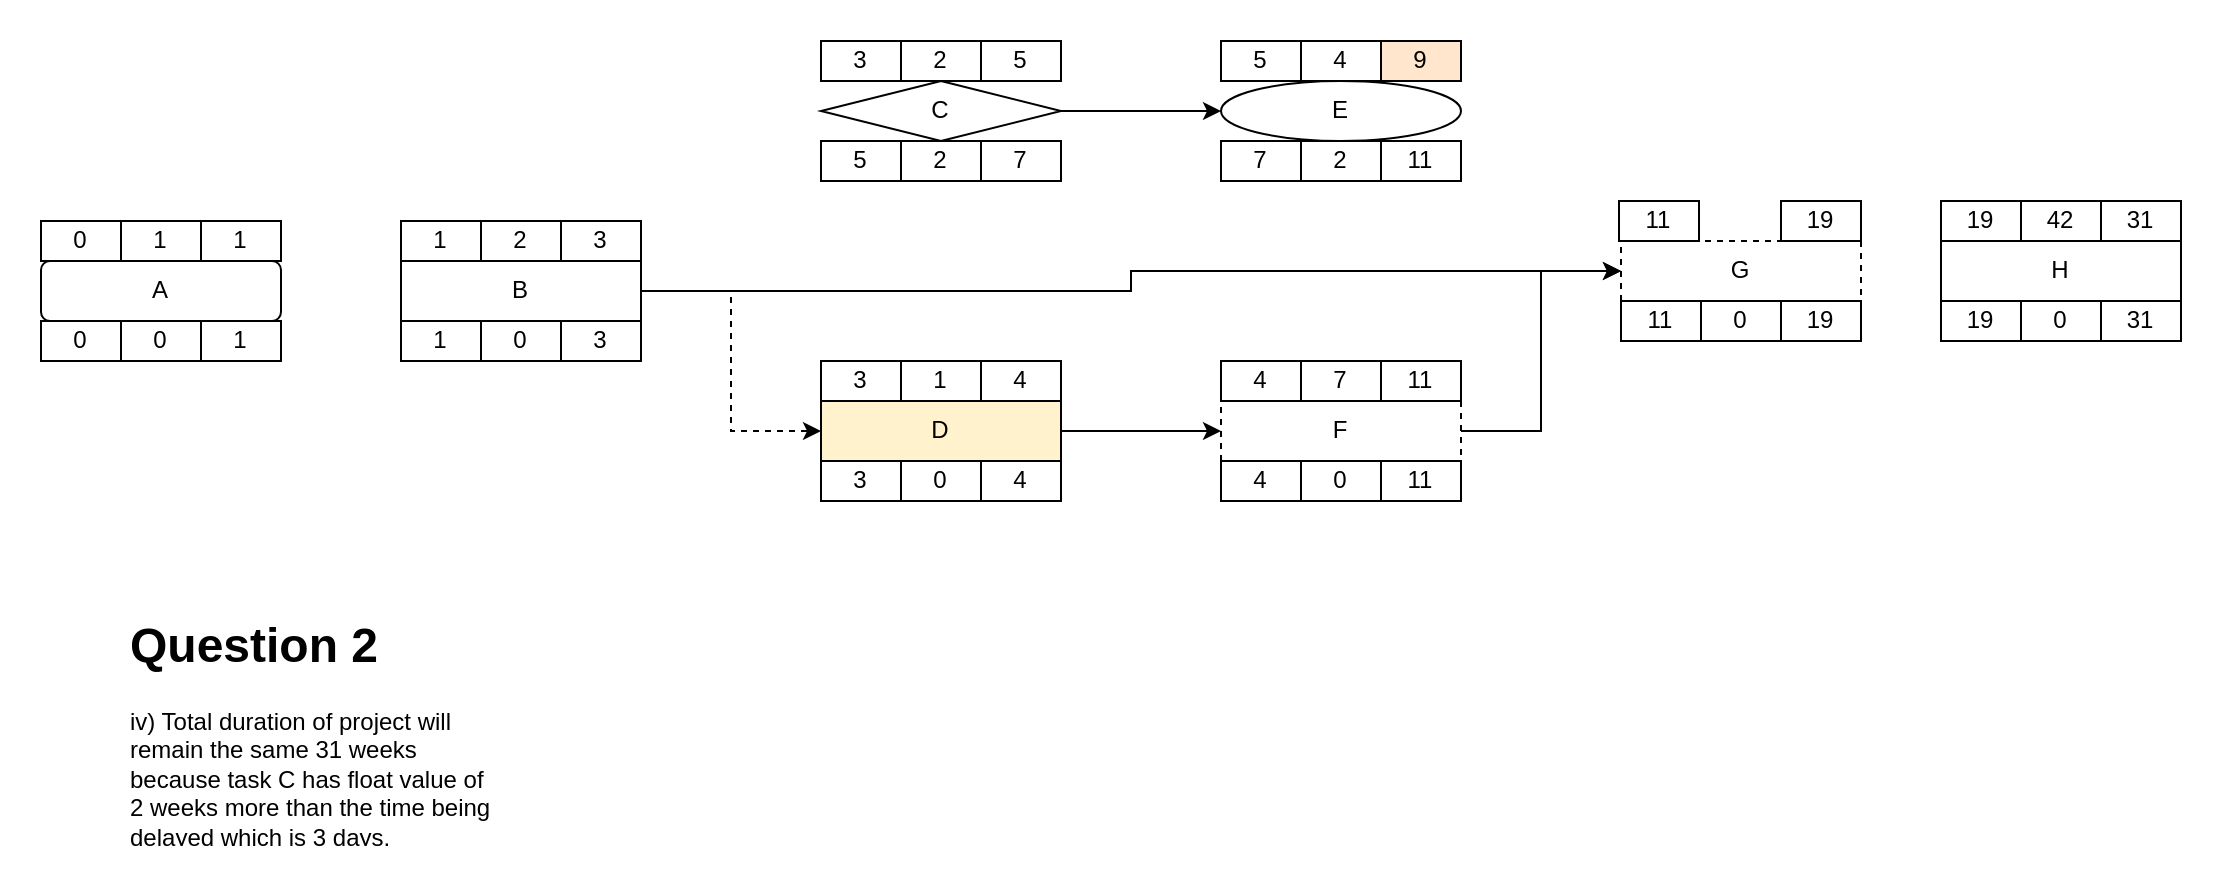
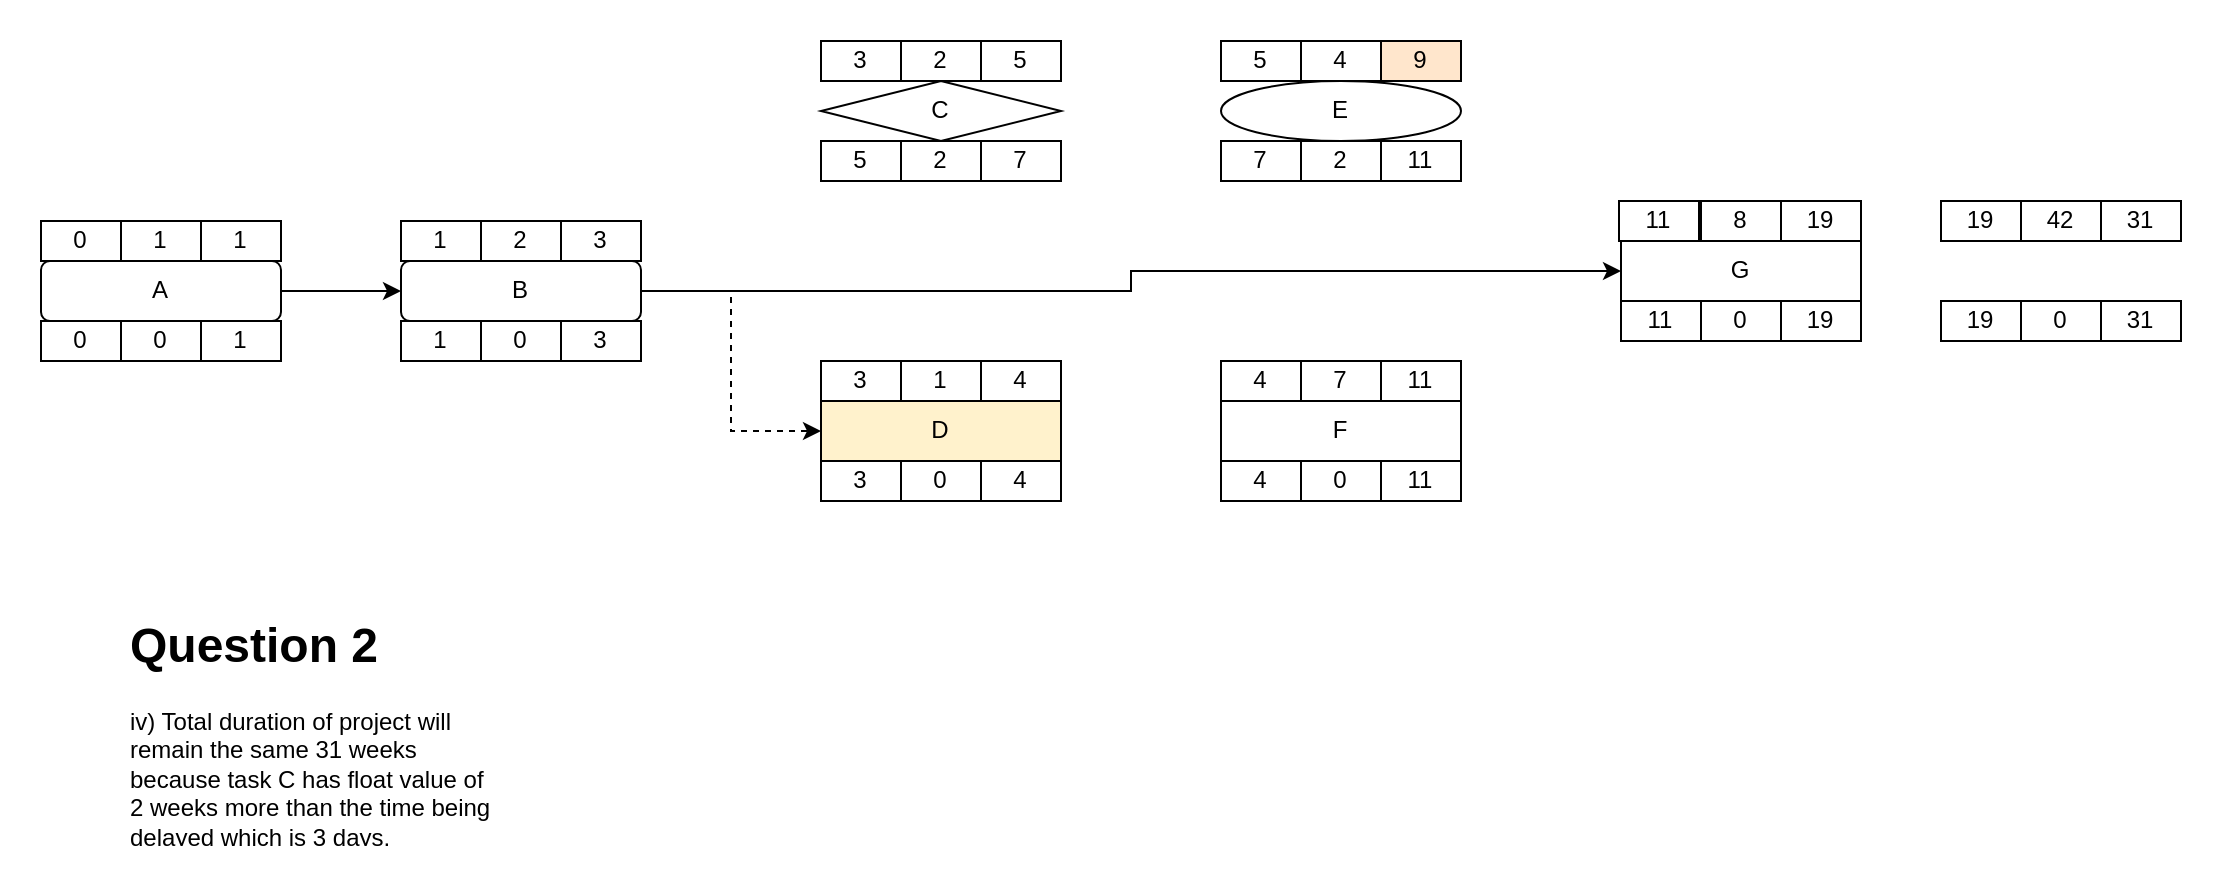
edge "C" -> "E": removed
node "8": added
node "G": style dashed -> solid
node "H": removed
edge "A" -> "B": added
node "B": shape rectangle -> rounded rectangle
edge "F" -> "G": removed
edge "D" -> "F": removed
node "F": style dashed -> solid
